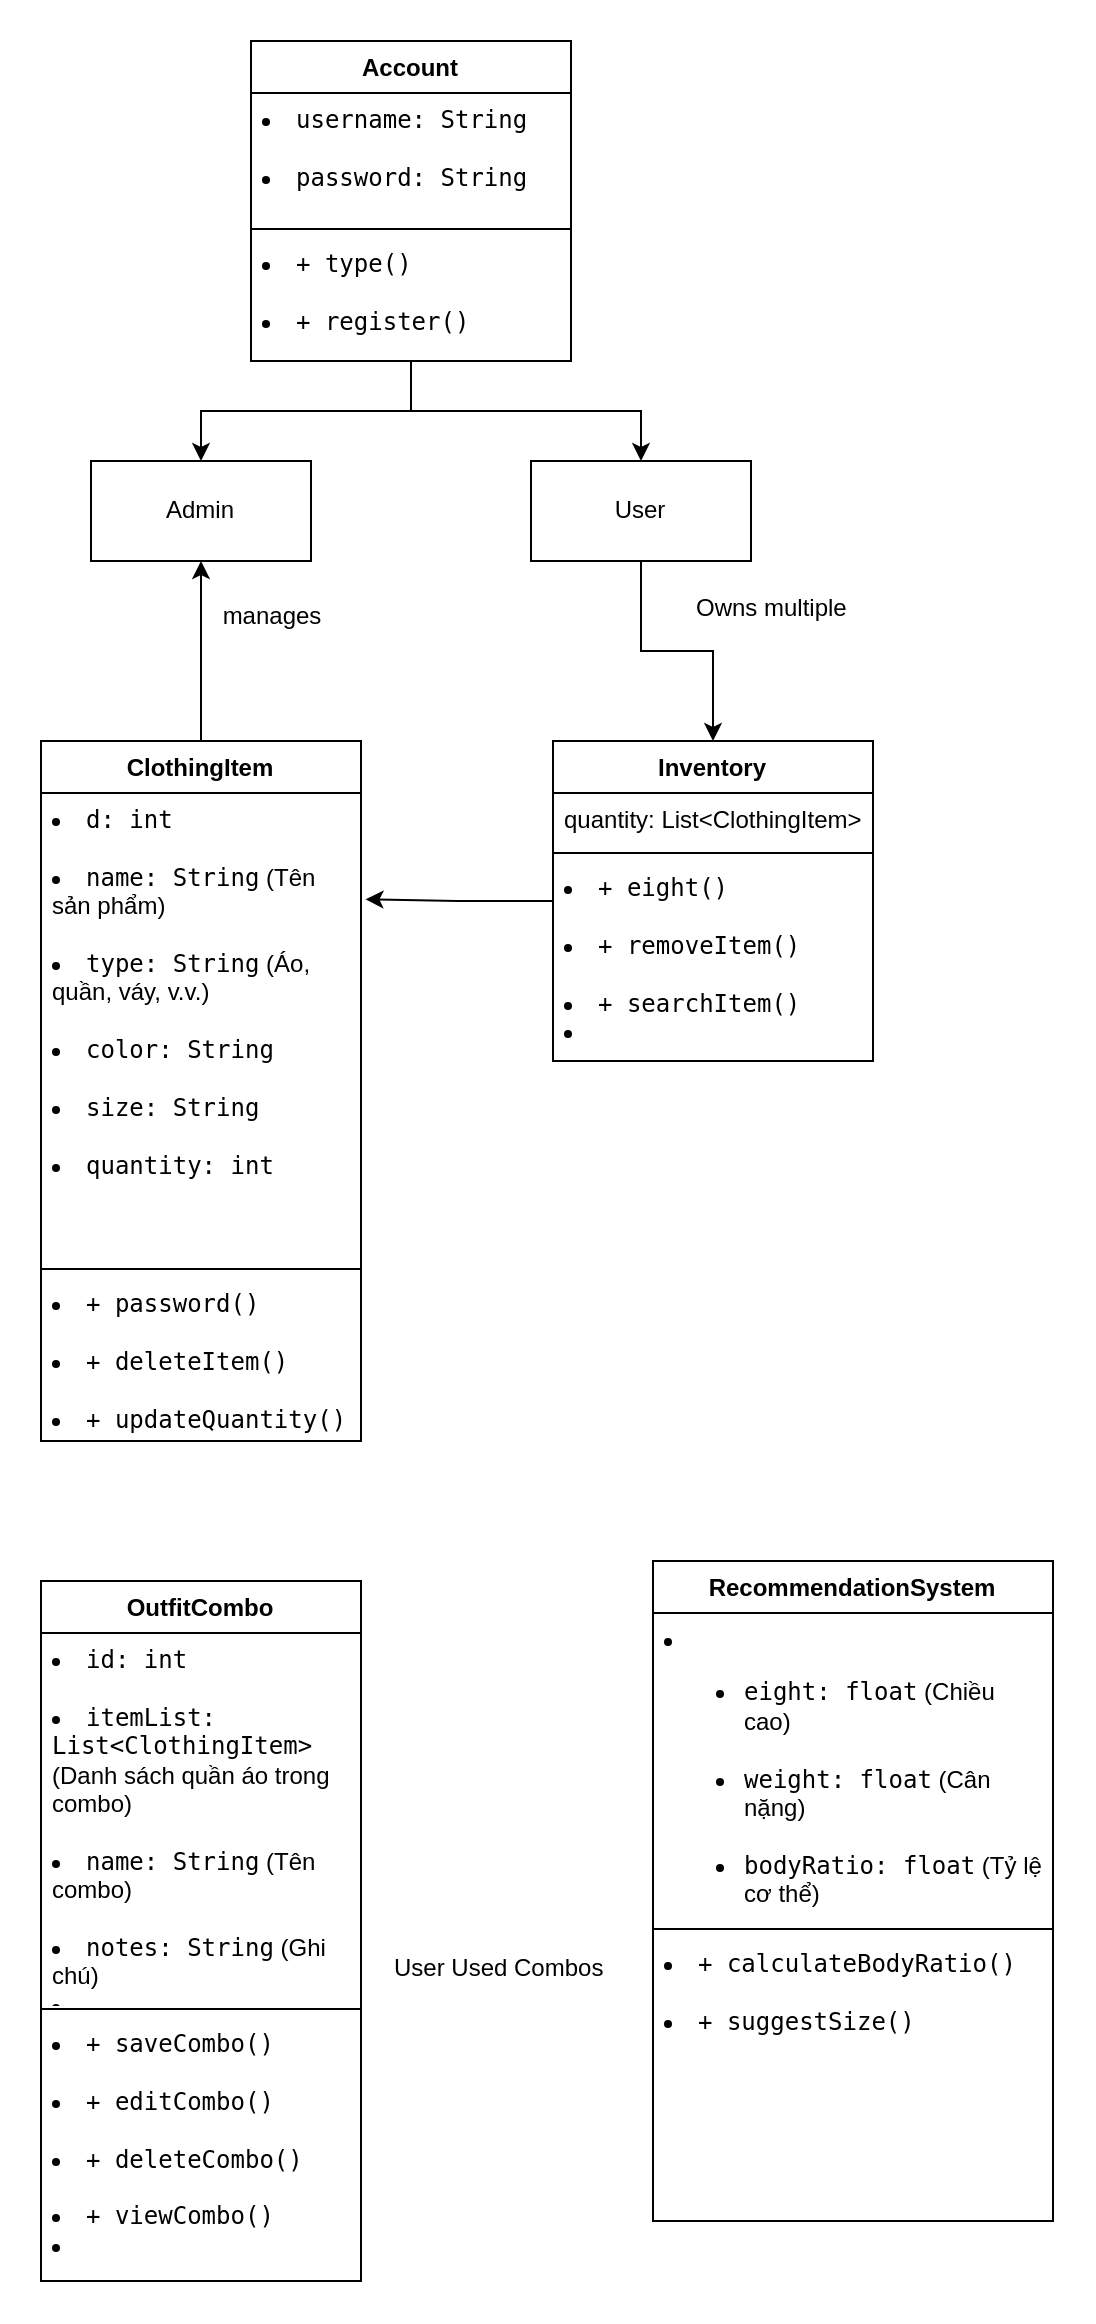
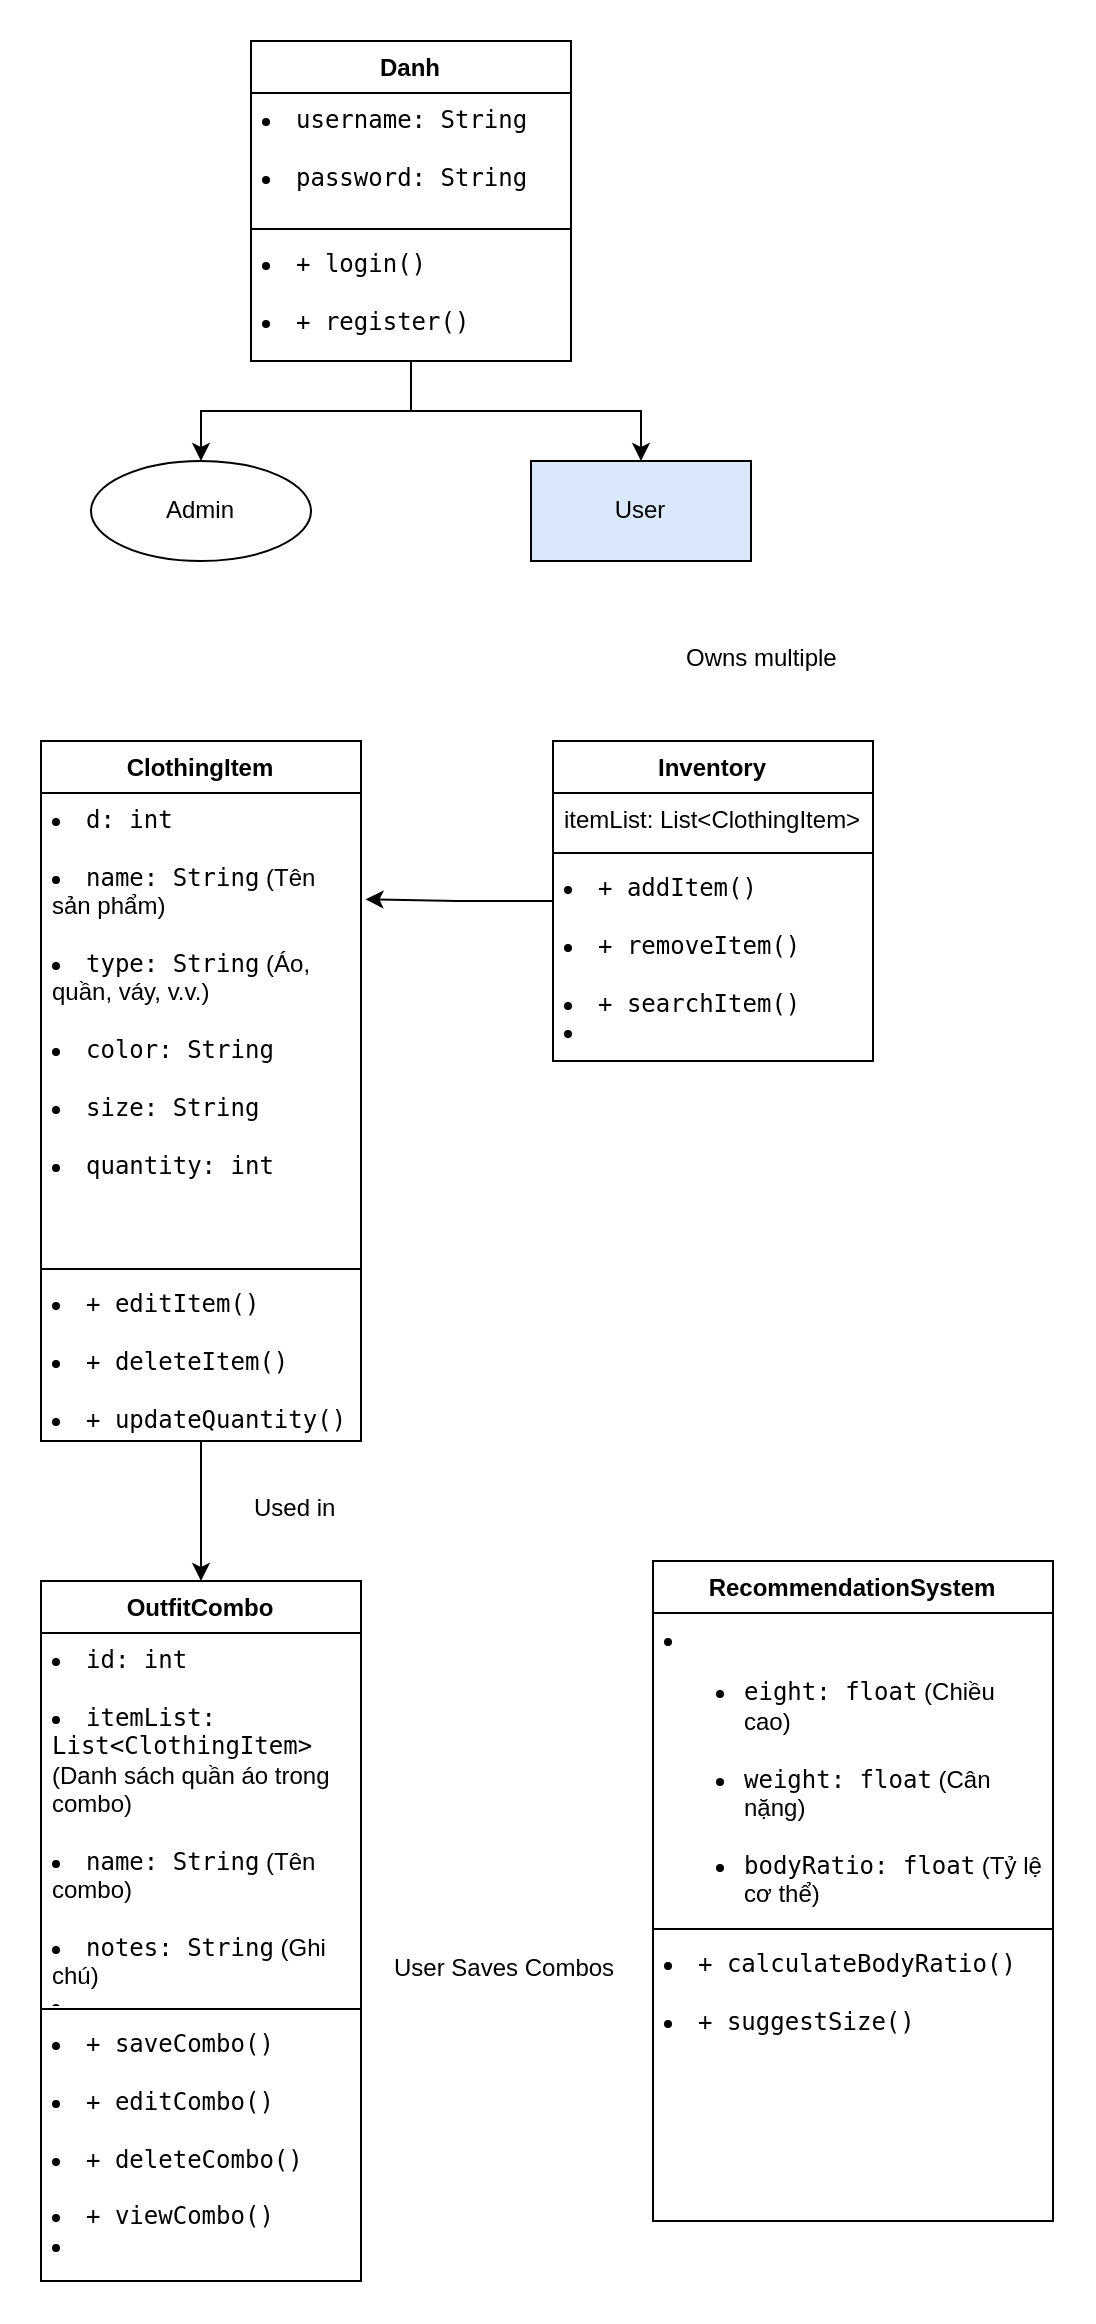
node "Account": label "Account" -> "Danh"
node "+ type() + register()": label "+ type() + register()" -> "+ login() + register()"
node "Admin": shape rectangle -> ellipse
node "User": fillcolor #ffffff -> #dae8fc
node "Owns multiple": moved (803, 621) -> (793, 671)
node "manages": removed
edge "User" -> "Inventory": removed
edge "ClothingItem" -> "Admin": now "ClothingItem" -> "OutfitCombo"
node "quantity: List<ClothingItem>": label "quantity: List<ClothingItem>" -> "itemList: List<ClothingItem>"
node "+ eight() + removeItem() + searchItem()": label "+ eight() + removeItem() + searchItem()" -> "+ addItem() + removeItem() + searchItem()"
node "+ password() + deleteItem() + updateQuantity()": label "+ password() + deleteItem() + updateQuantity()" -> "+ editItem() + deleteItem() + updateQuantity()"
node "Used in": added
node "User Used Combos": label "User Used Combos" -> "User Saves Combos"
